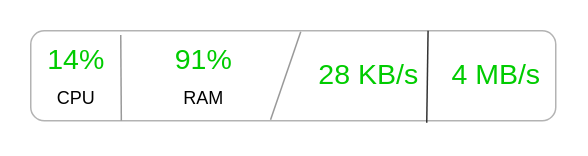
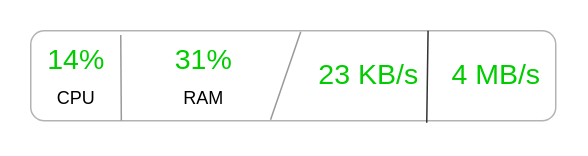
node "91%": label "91%" -> "31%"
node "28 KB/s": label "28 KB/s" -> "23 KB/s"
